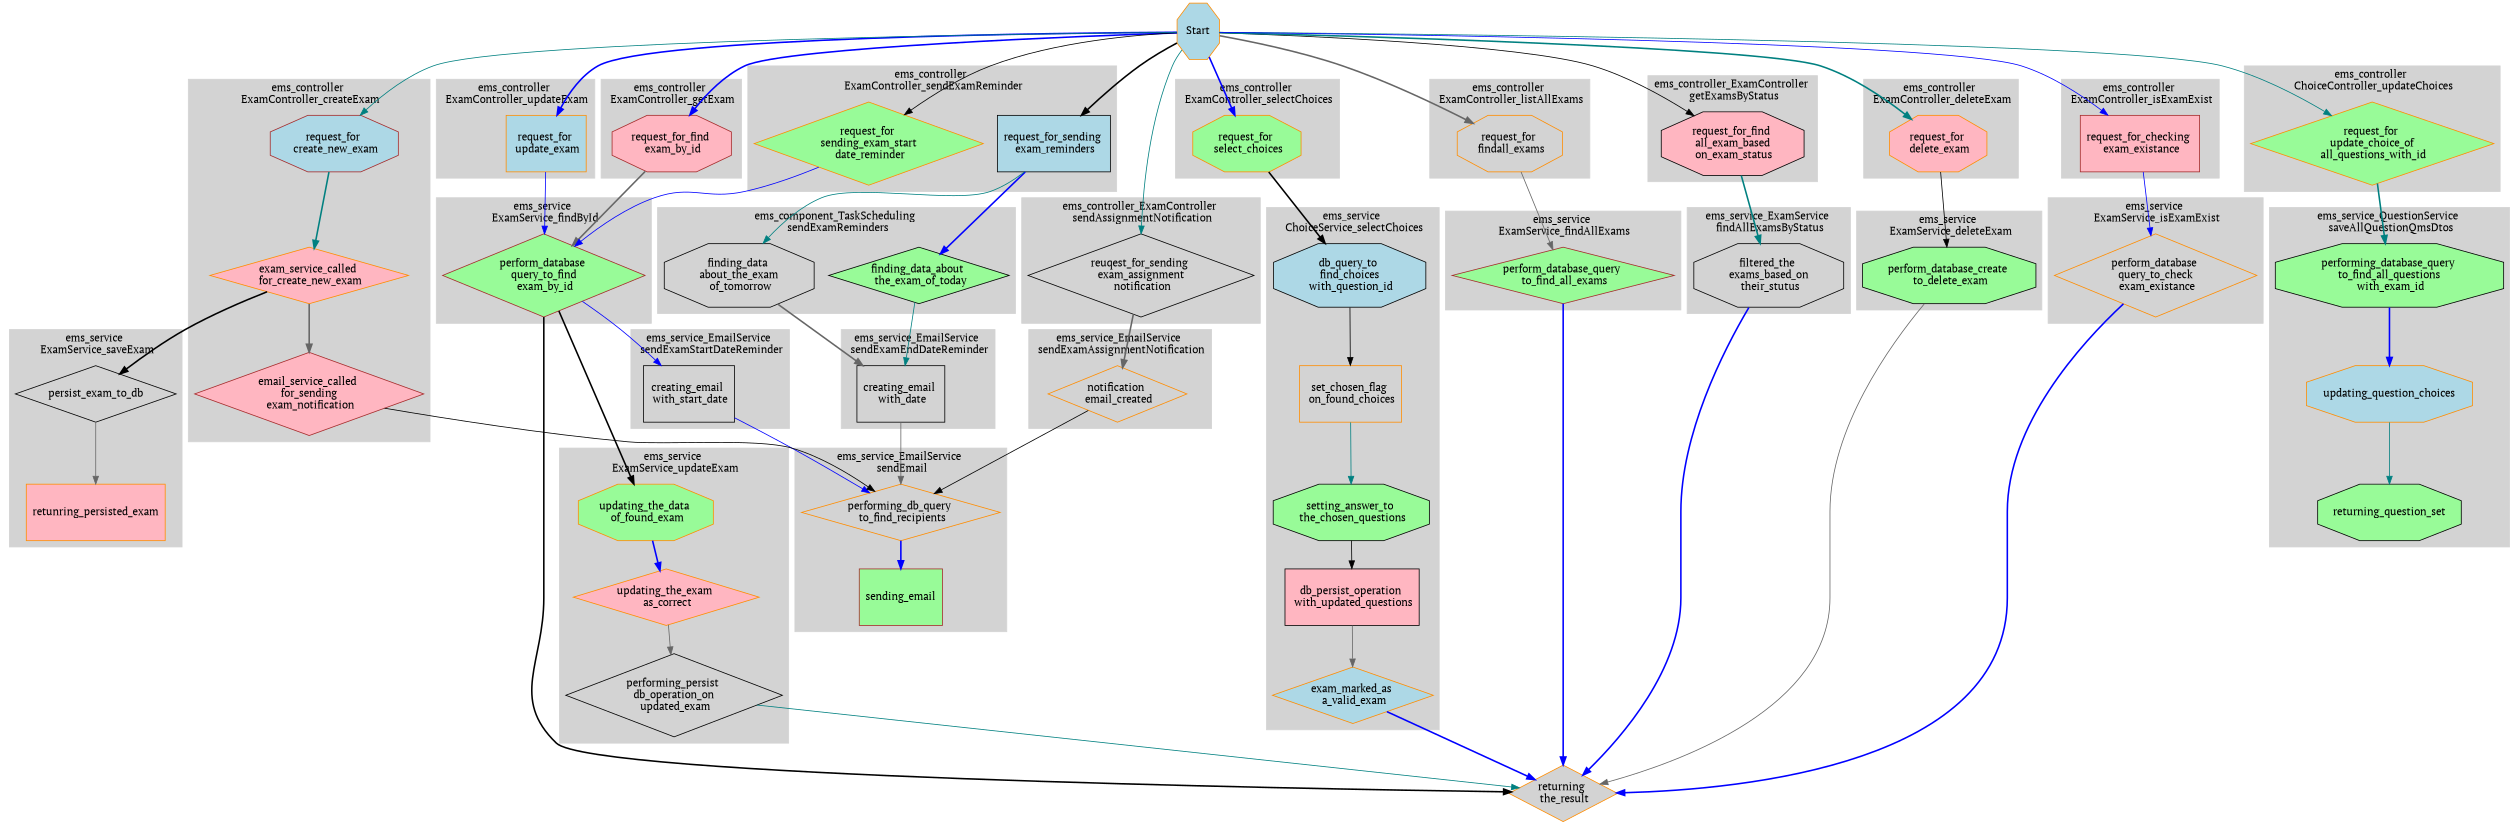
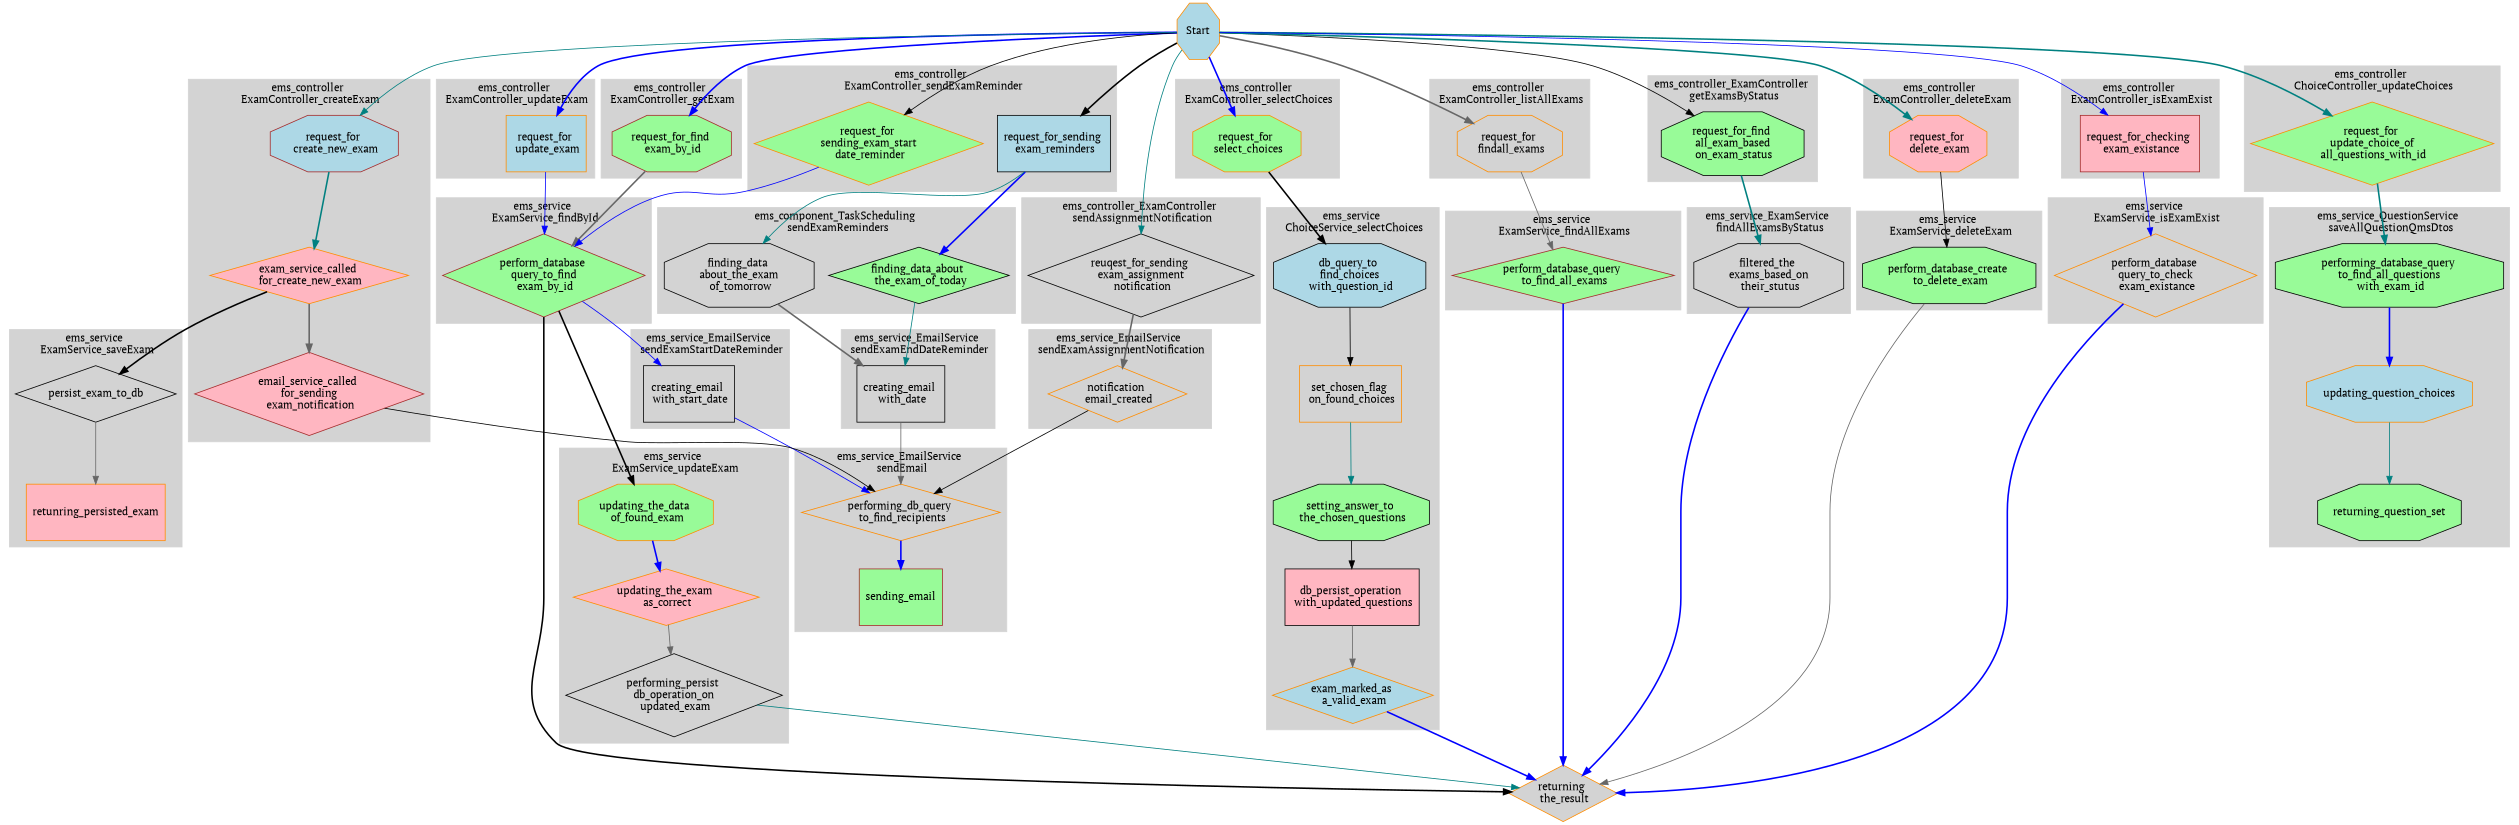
edge "Start" -> "request_for update_choice_of all_questions_with_id": style solid -> bold
node "request_for_find exam_by_id": fillcolor lightpink -> palegreen
node "request_for_find all_exam_based on_exam_status": fillcolor lightpink -> palegreen
